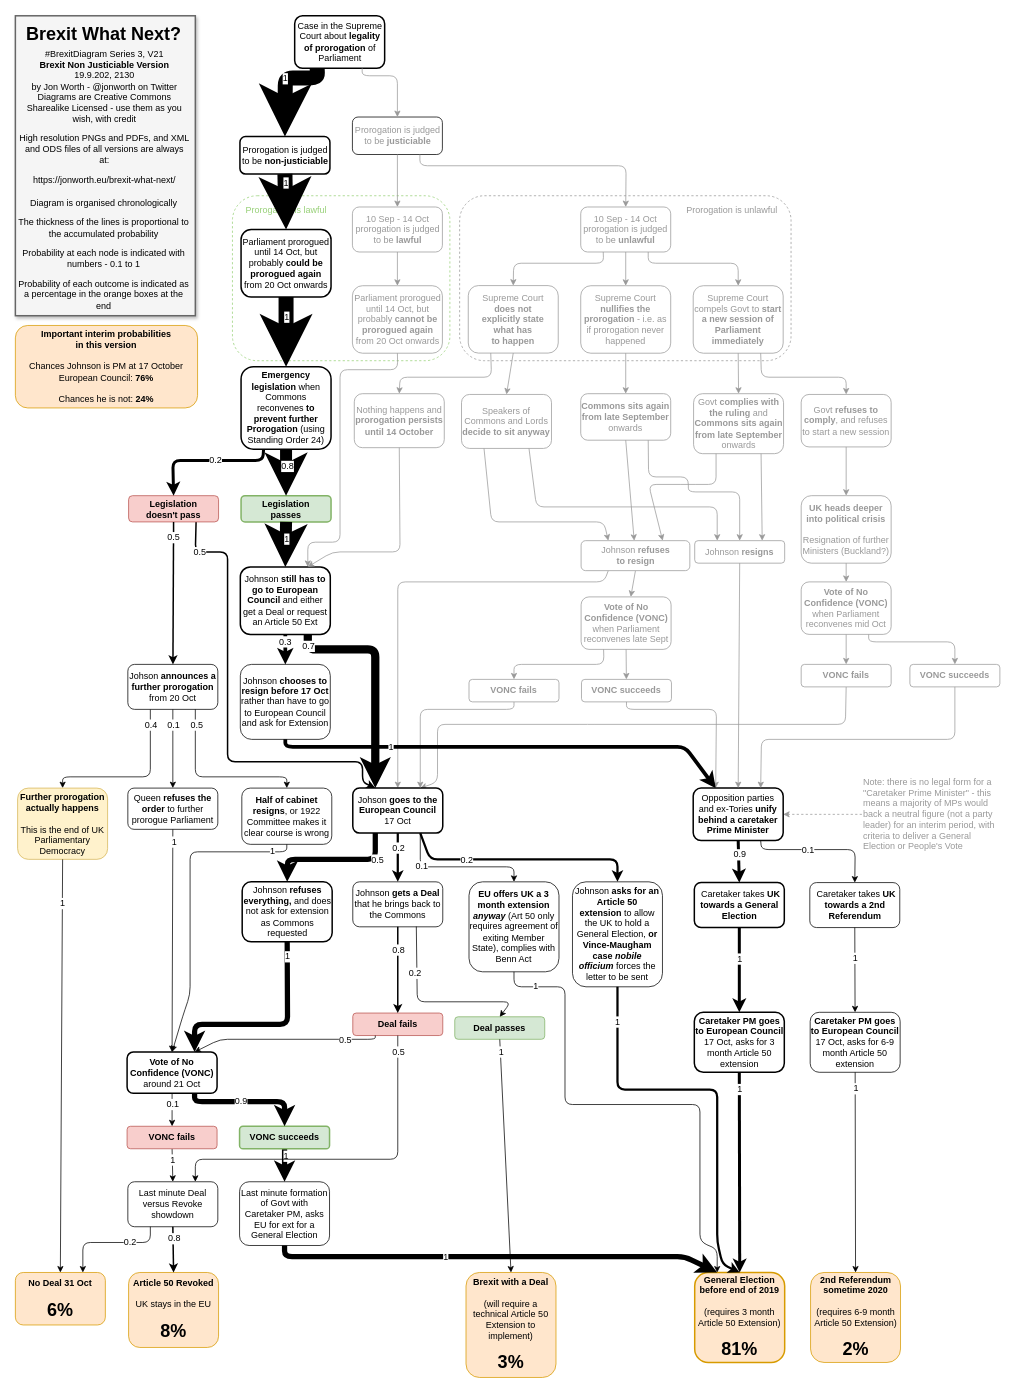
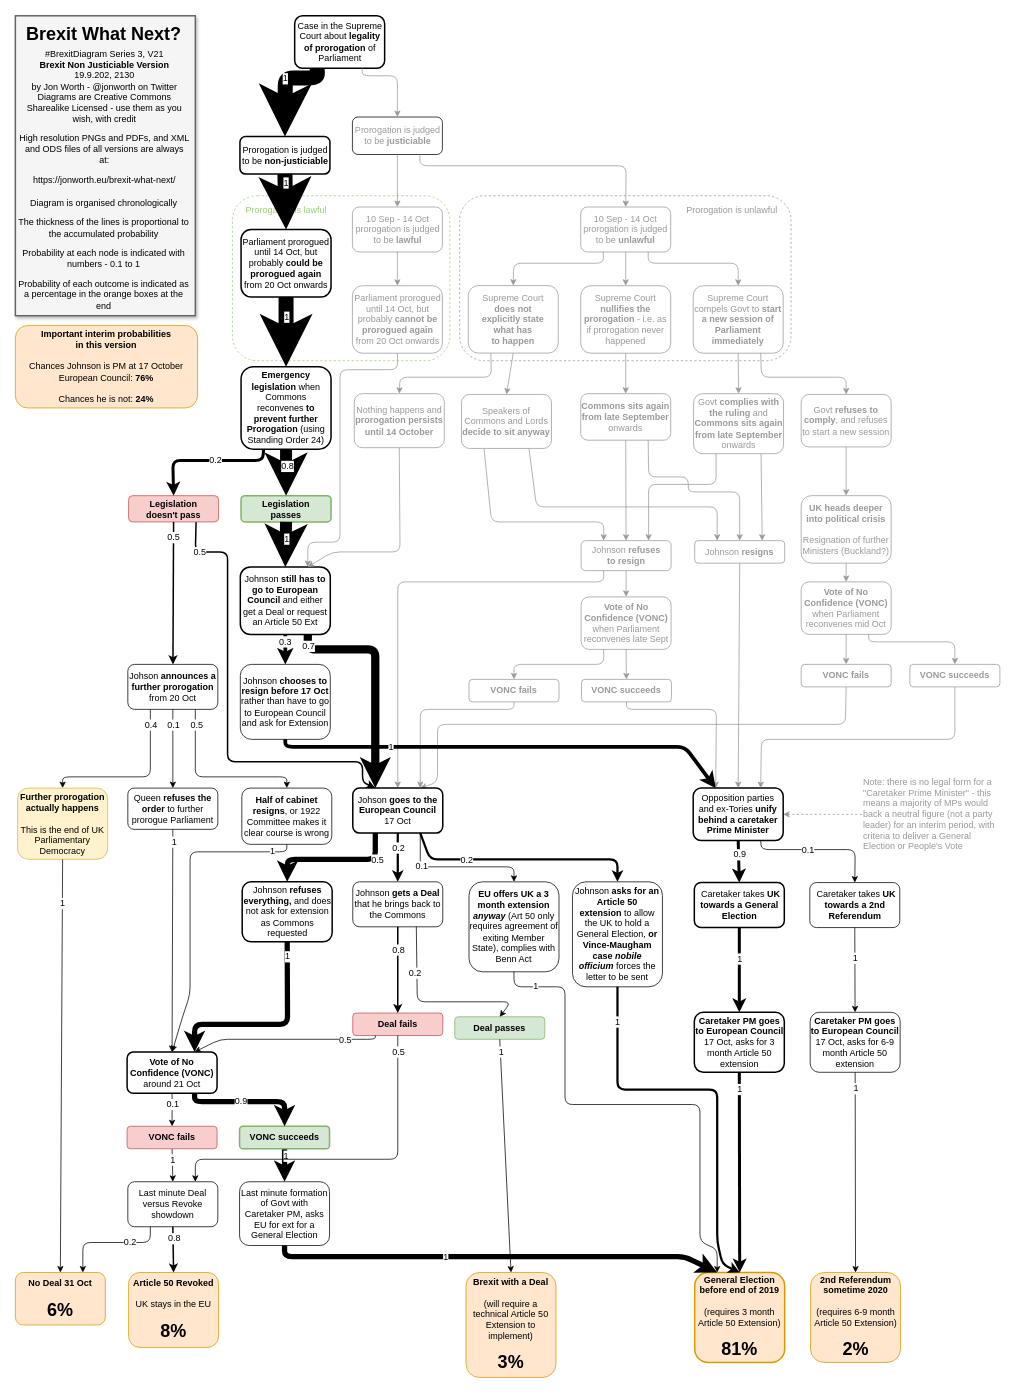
node "Johnson refuses to resign": size 109x30 -> 90x30
